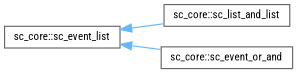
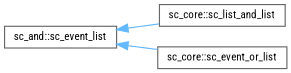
node "sc_core::sc_event_list": label "sc_core::sc_event_list" -> "sc_and::sc_event_list"
node "sc_core::sc_event_or_and": label "sc_core::sc_event_or_and" -> "sc_core::sc_event_or_list"
